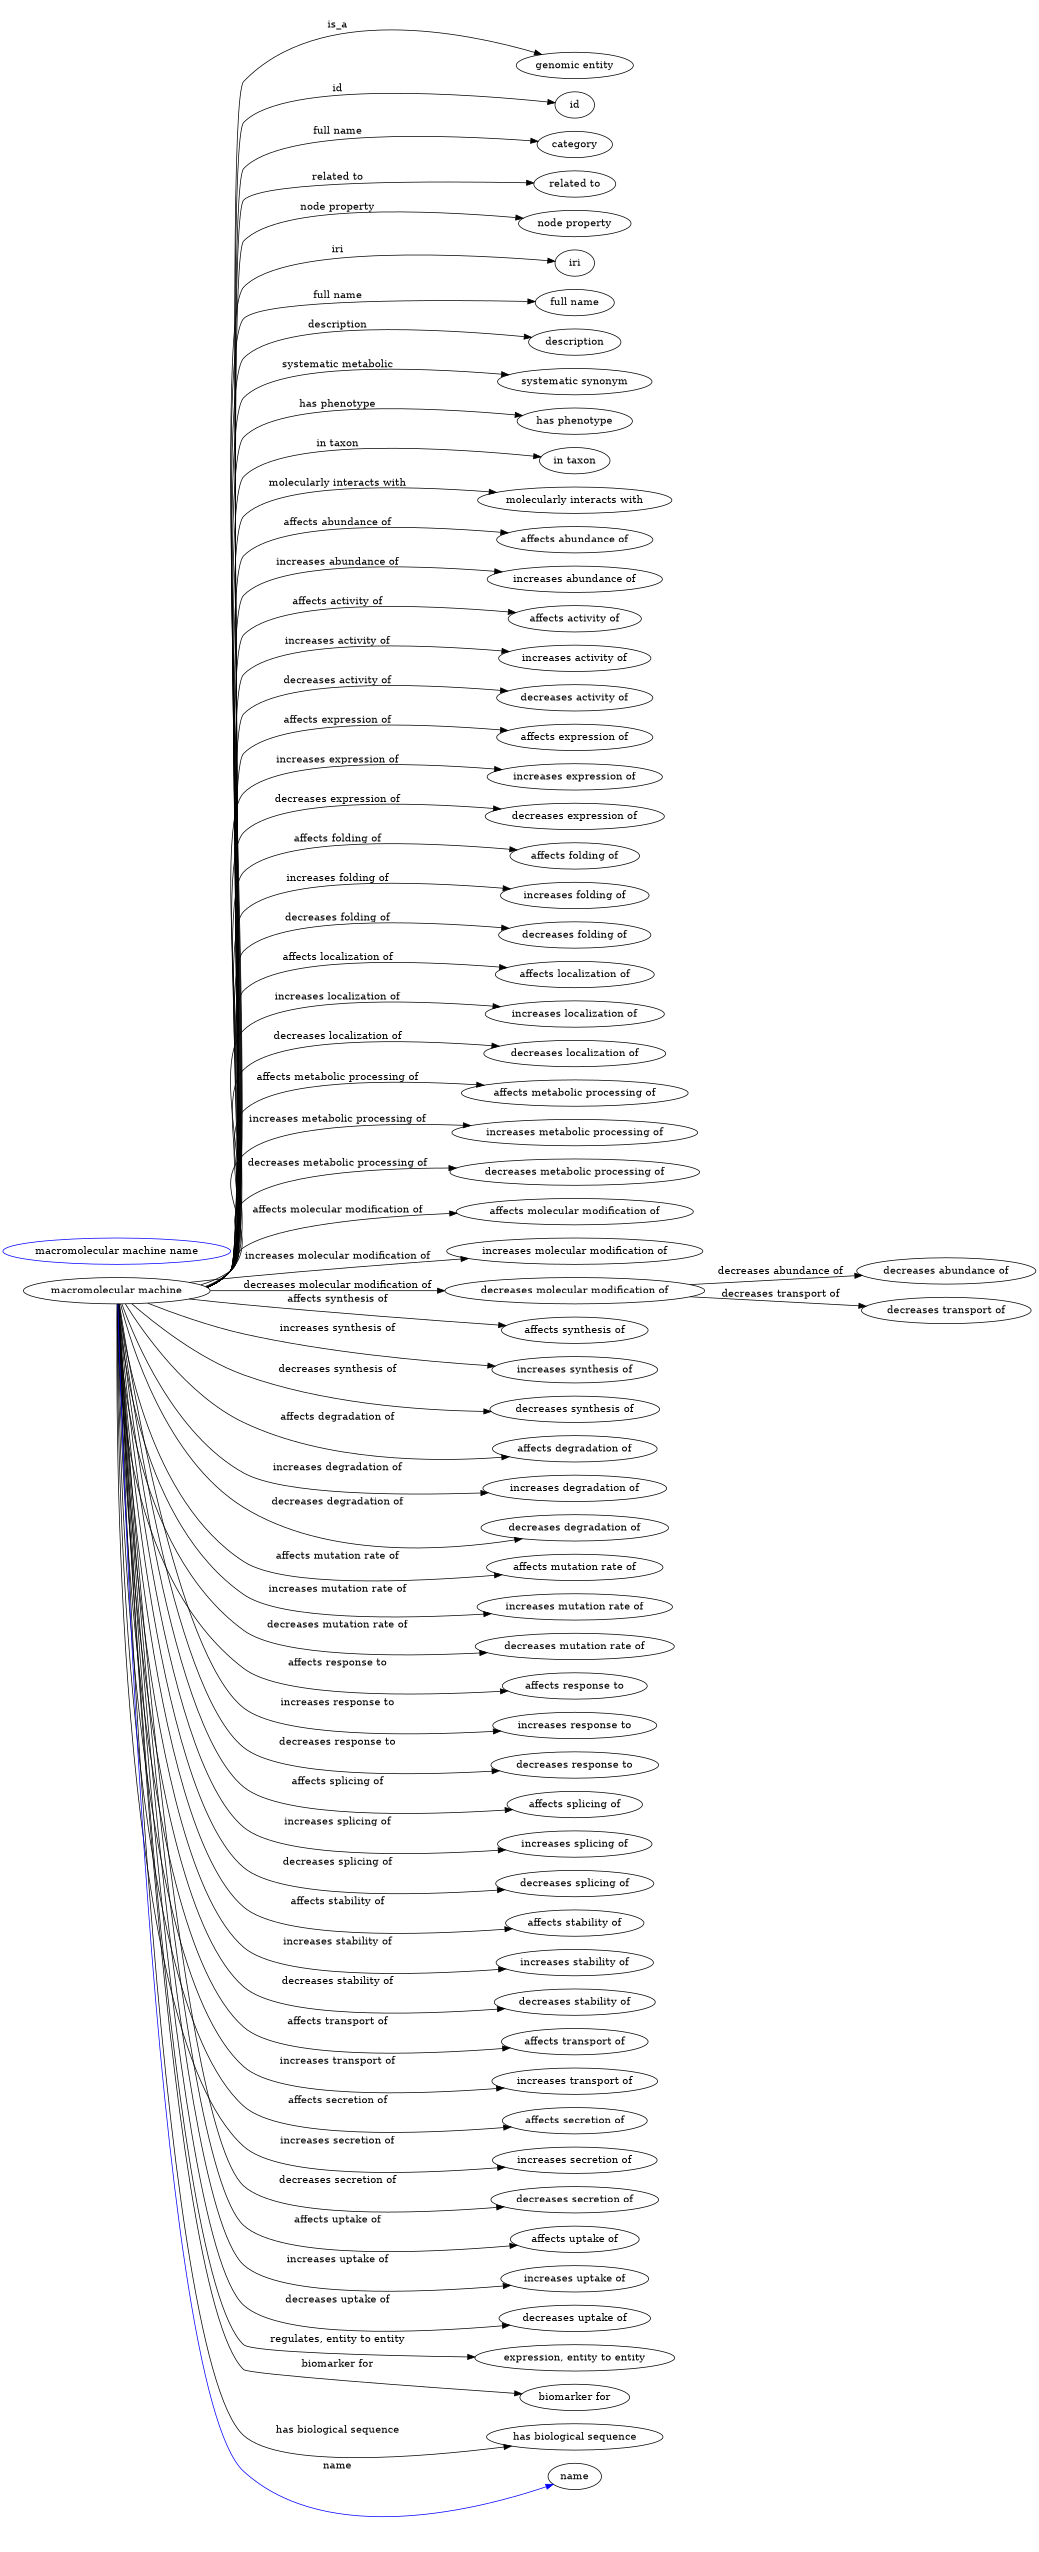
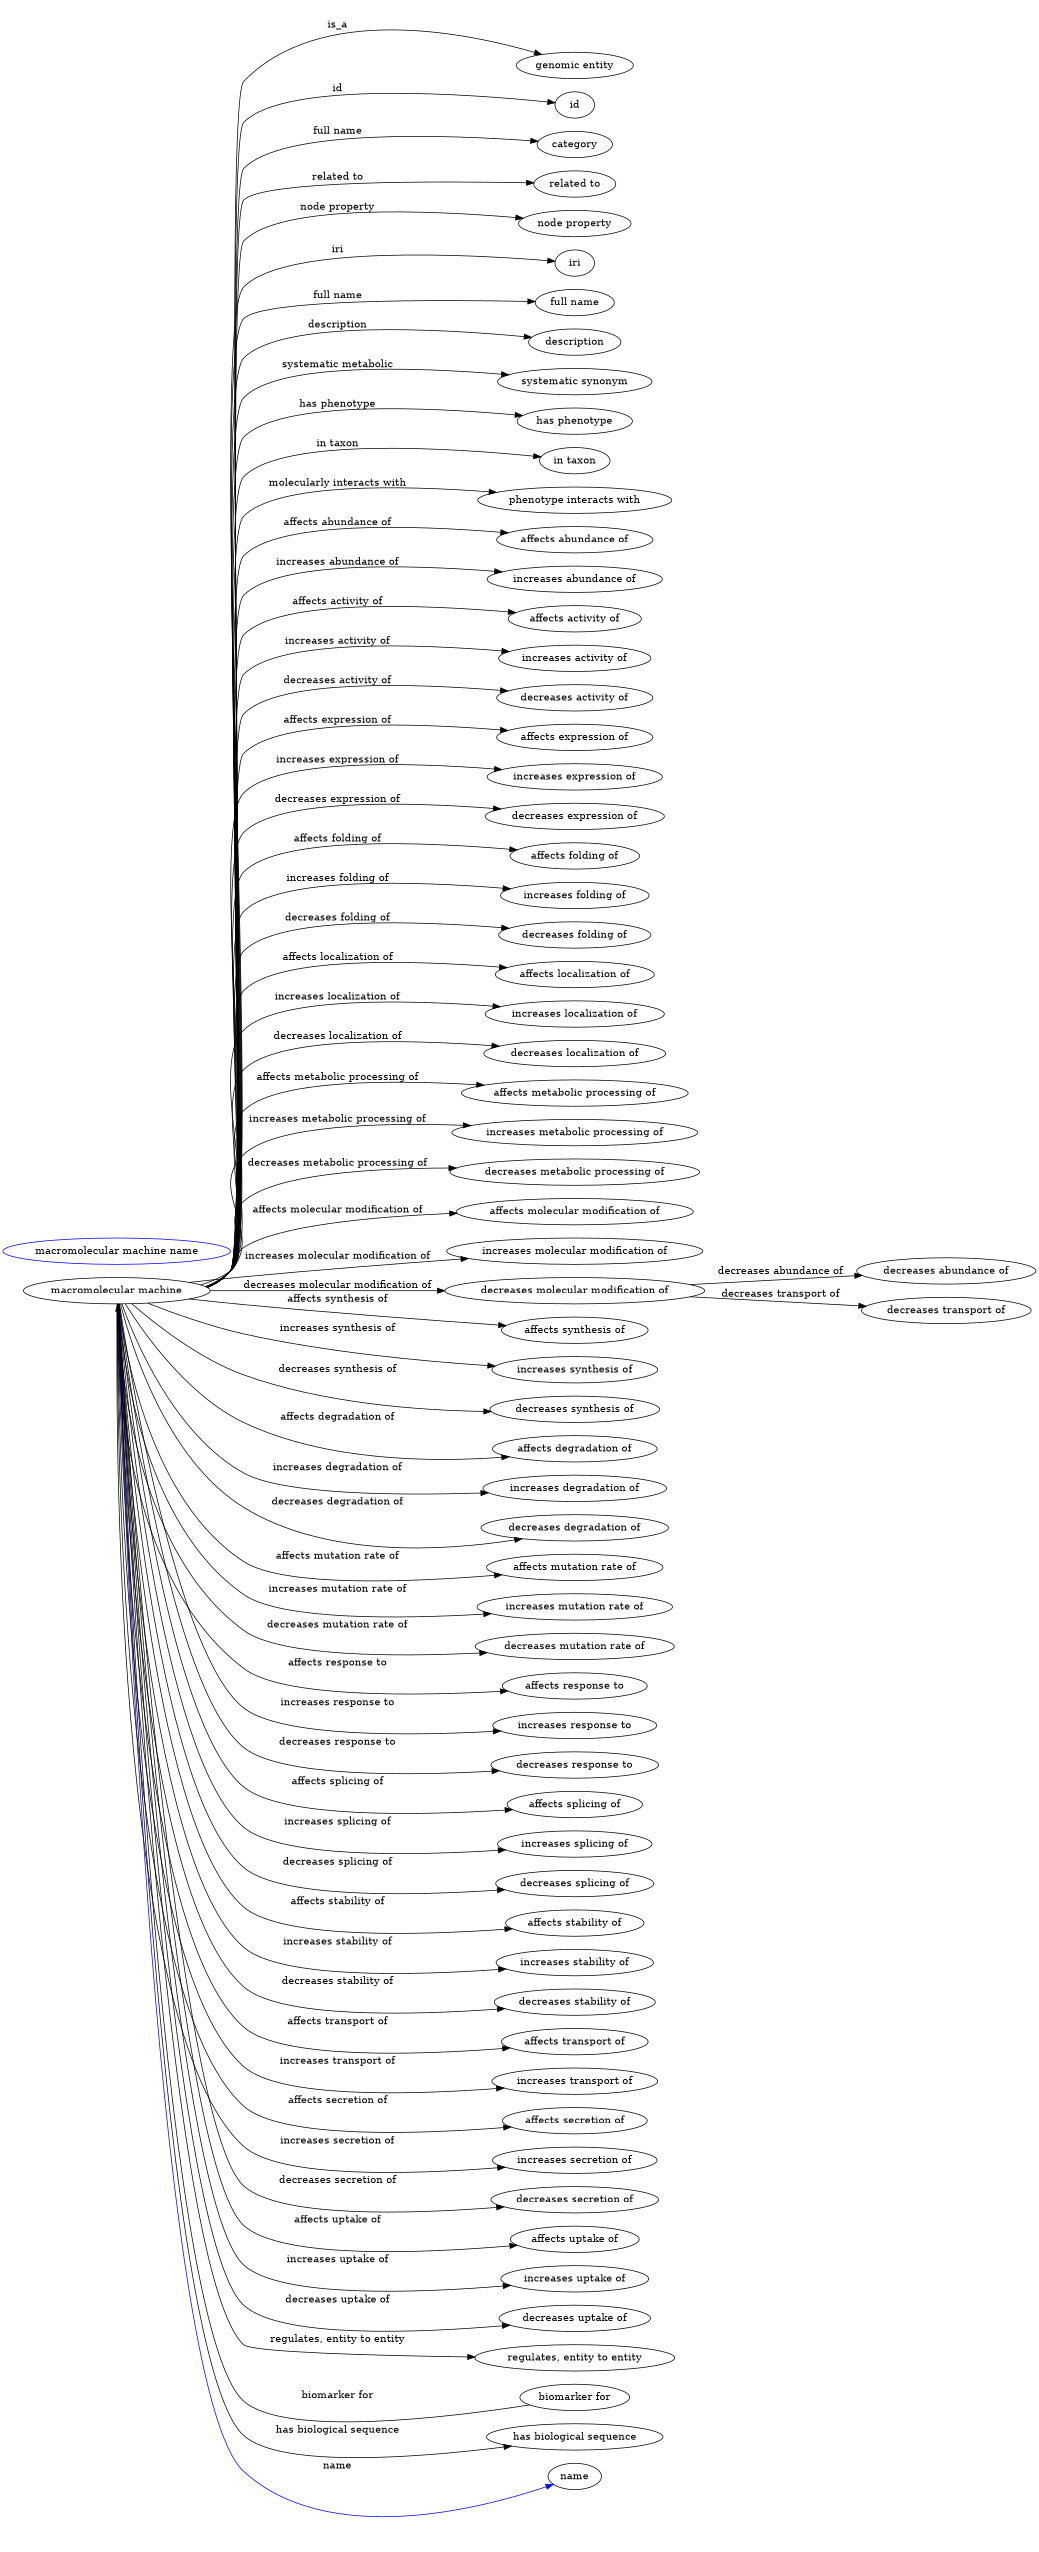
node "molecularly interacts with": label "molecularly interacts with" -> "phenotype interacts with"
edge "macromolecular machine" -> "biomarker for": reversed
node "expression, entity to entity": label "expression, entity to entity" -> "regulates, entity to entity"
